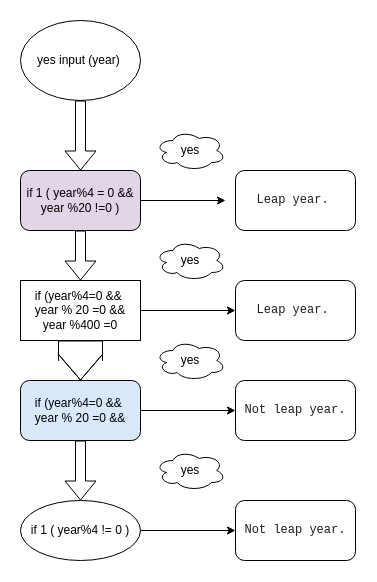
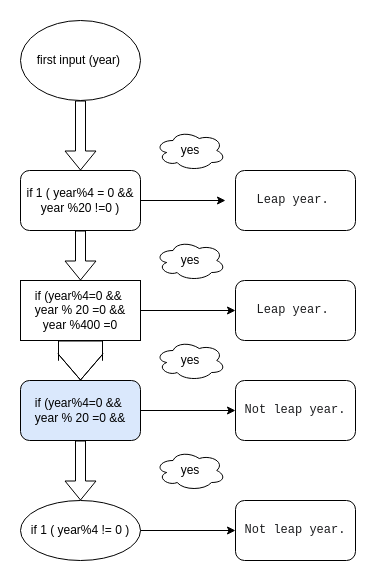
node "yes input (year)": label "yes input (year)" -> "first input (year)"
node "if 1 ( year%4 = 0 && year %20 !=0 )": fillcolor #e1d5e7 -> #ffffff
